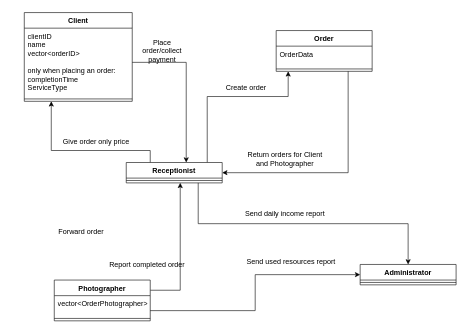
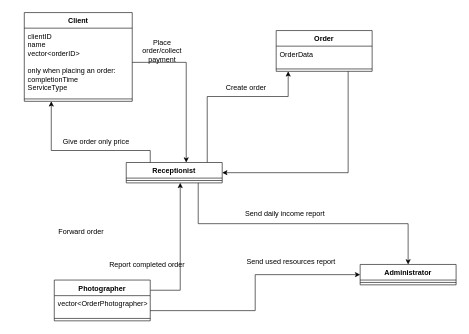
node "Return orders for Client and Photographer": removed
